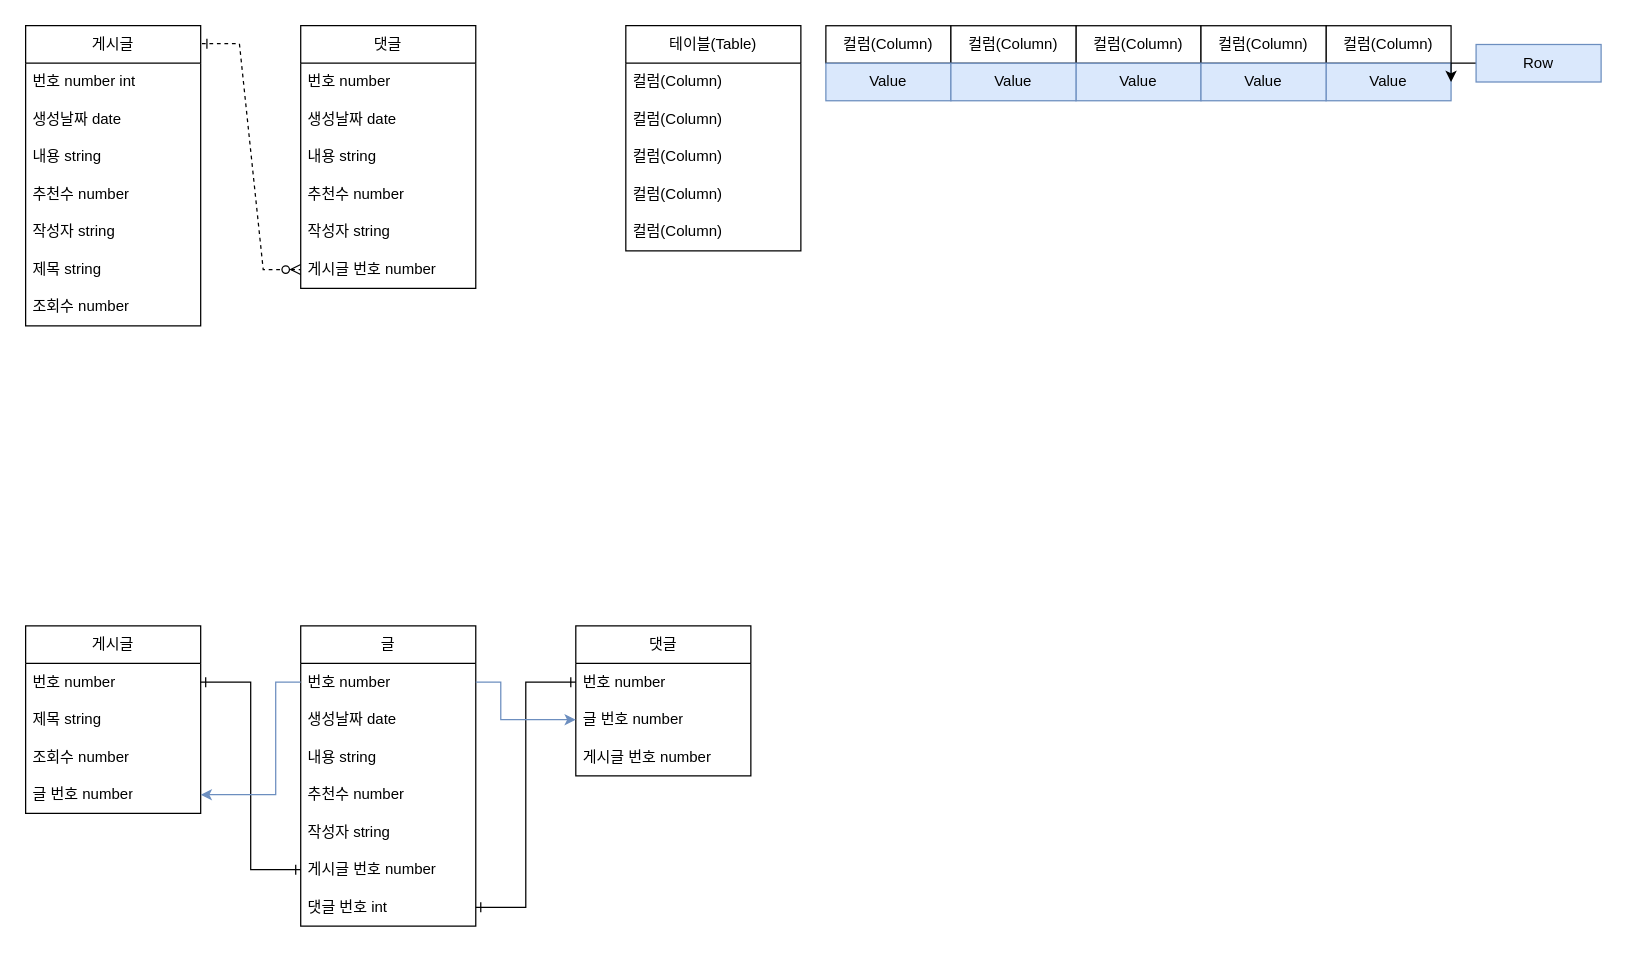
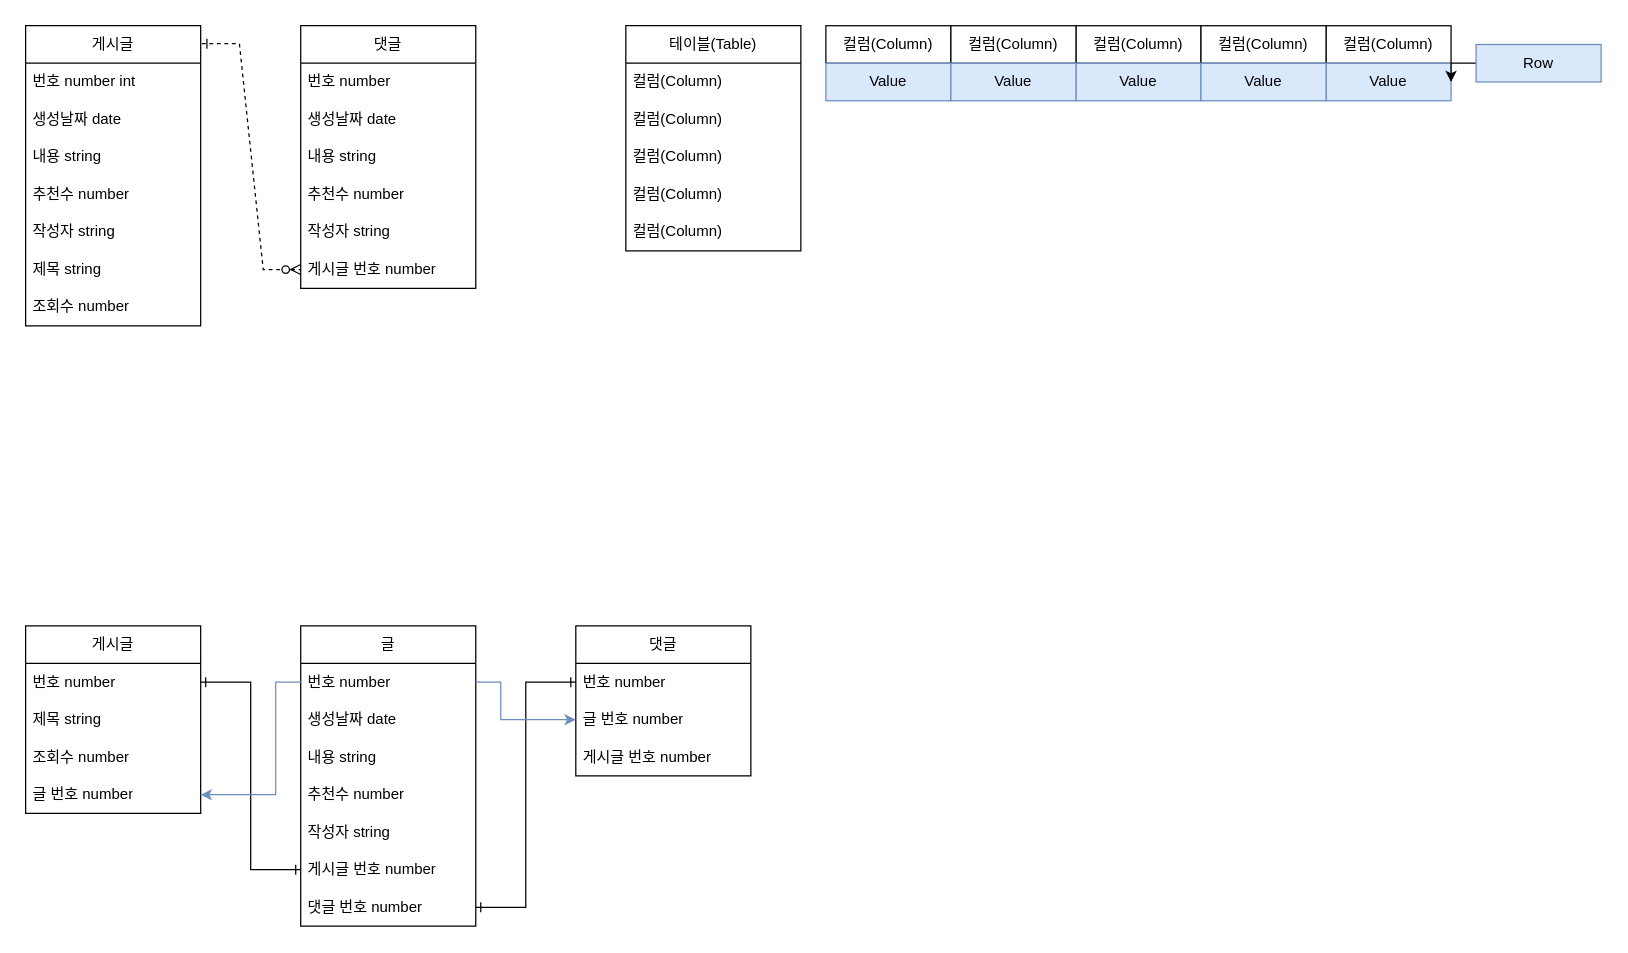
node "댓글 번호 int": label "댓글 번호 int" -> "댓글 번호 number"
